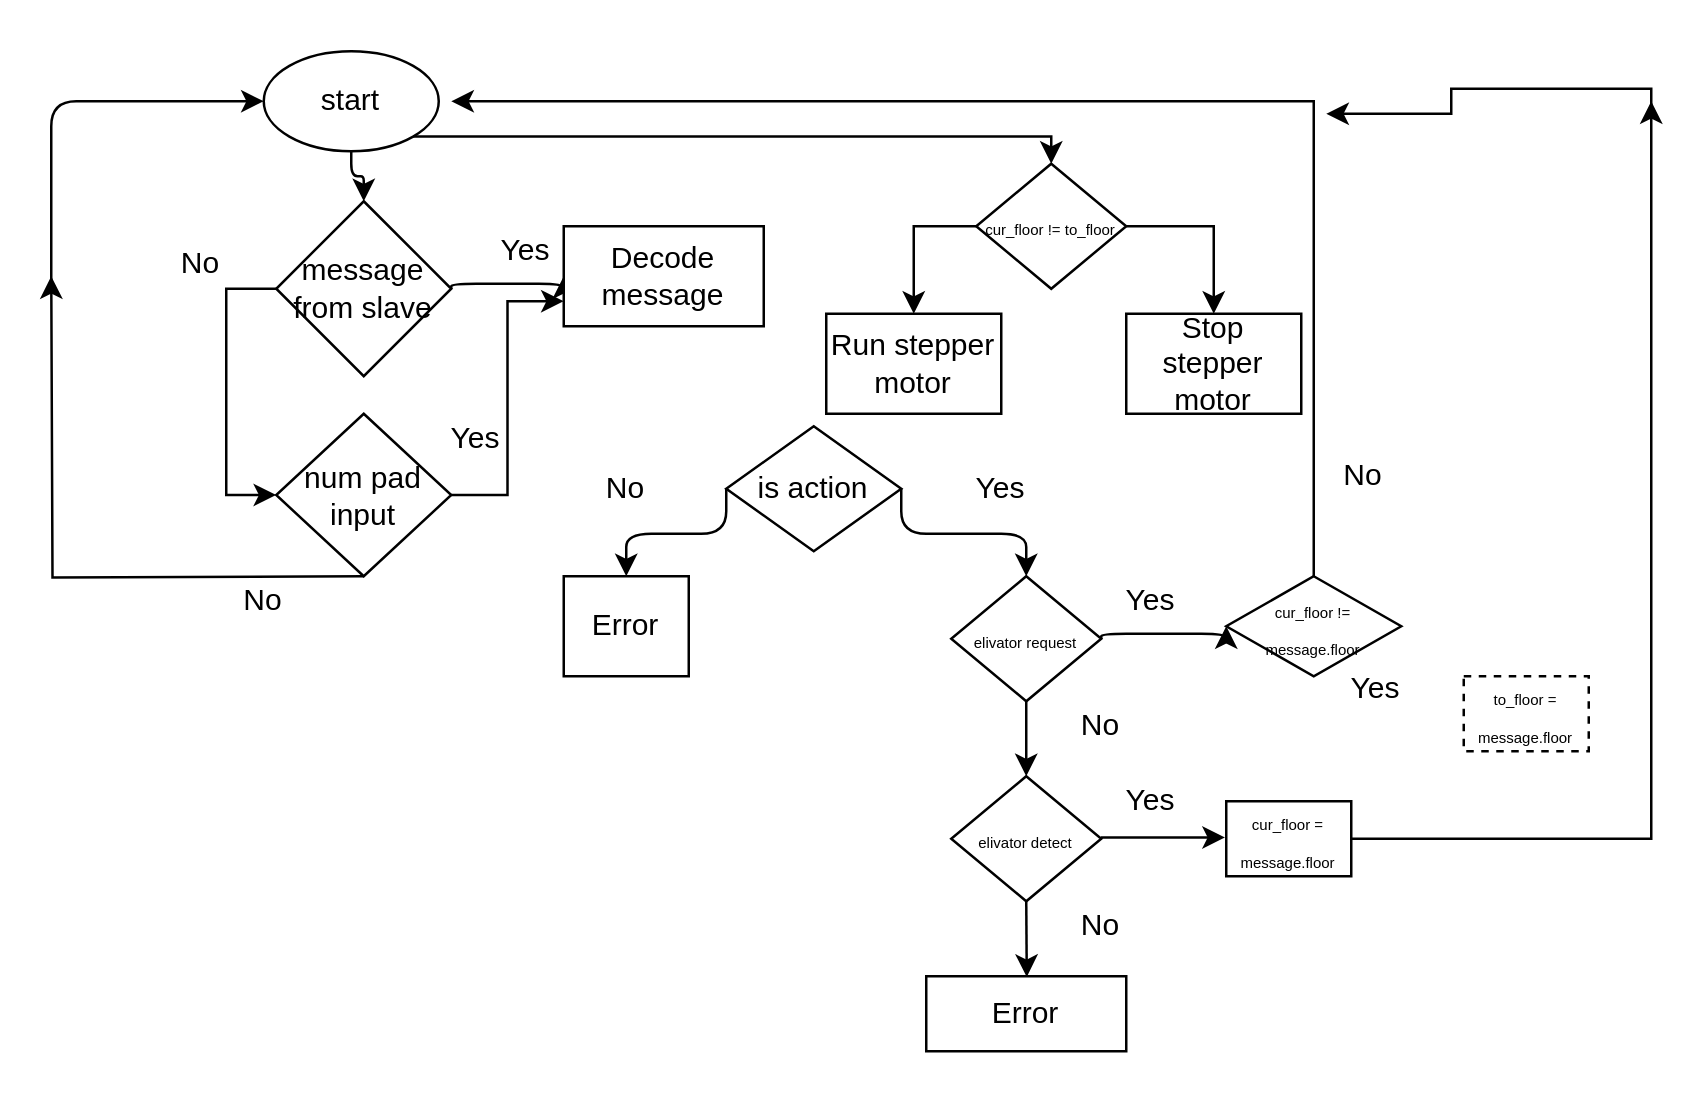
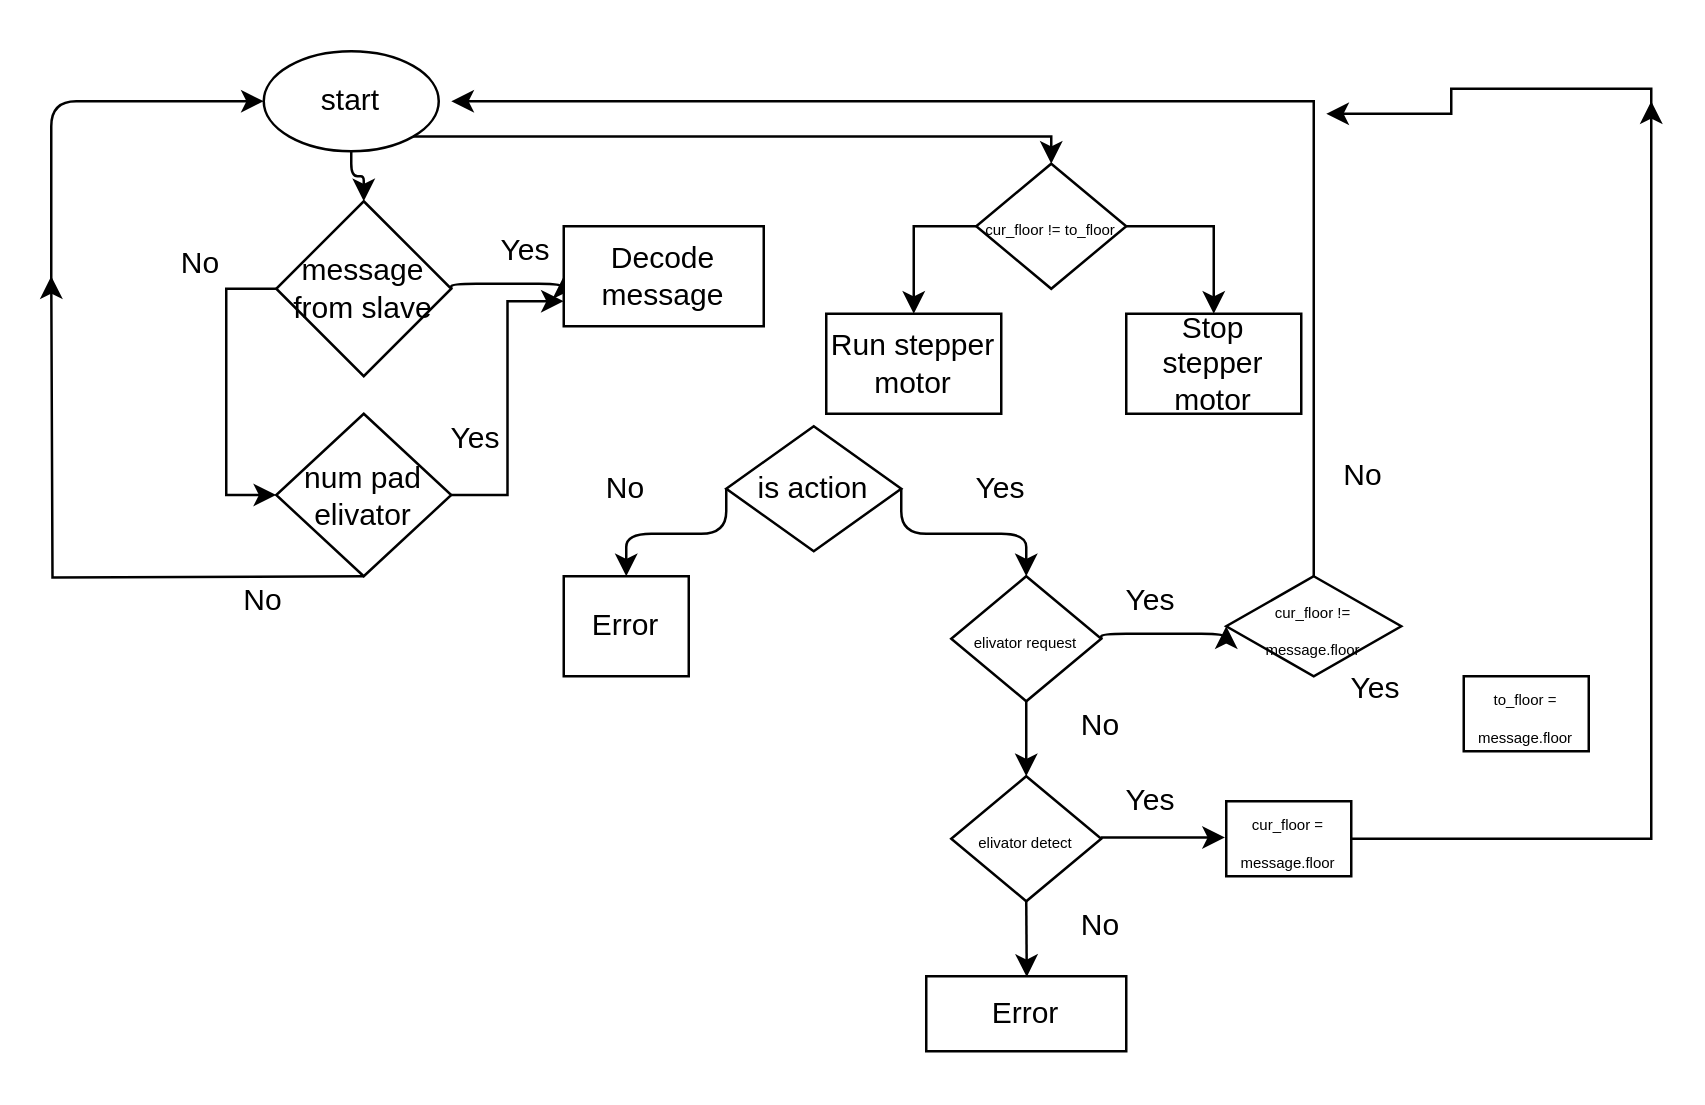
node "num pad input": label "num pad input" -> "num pad elivator"
node "to_floor = message.floor": style dashed -> solid
